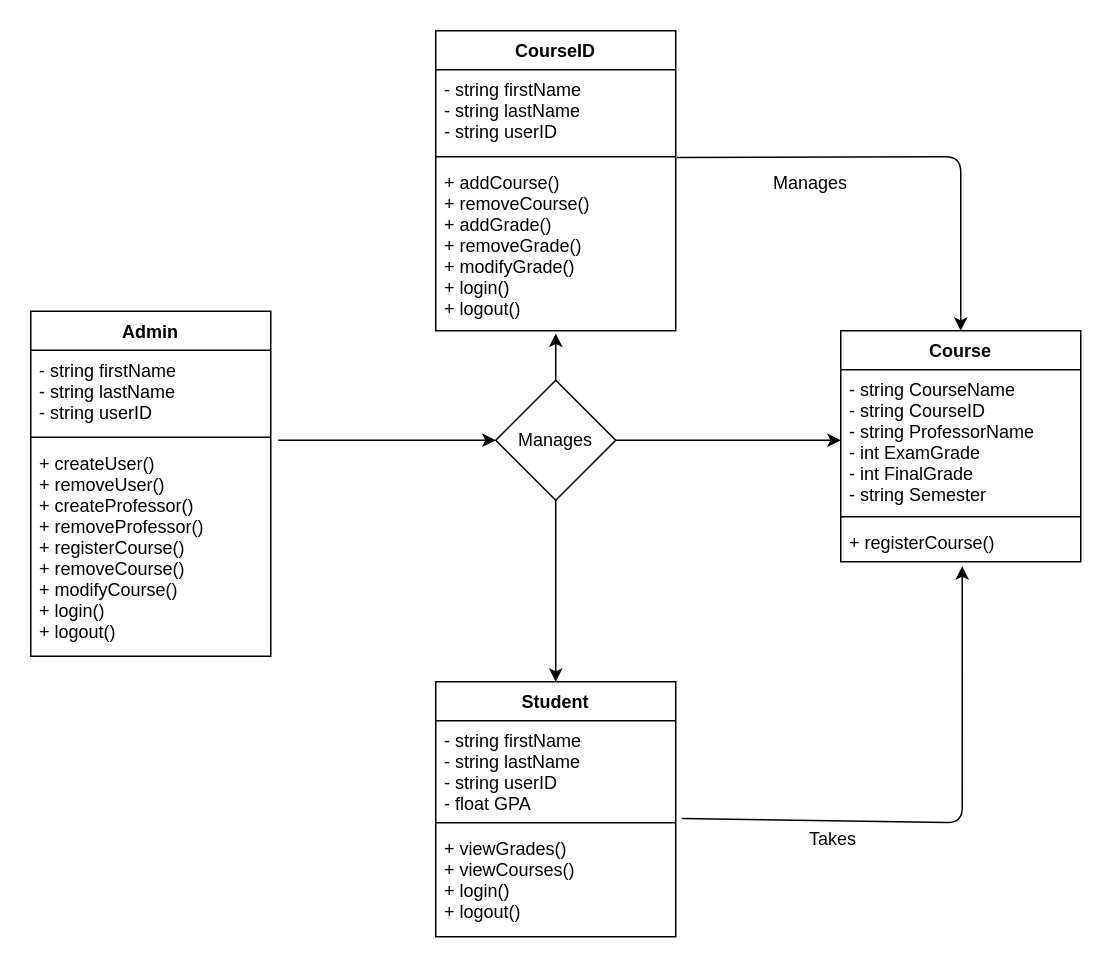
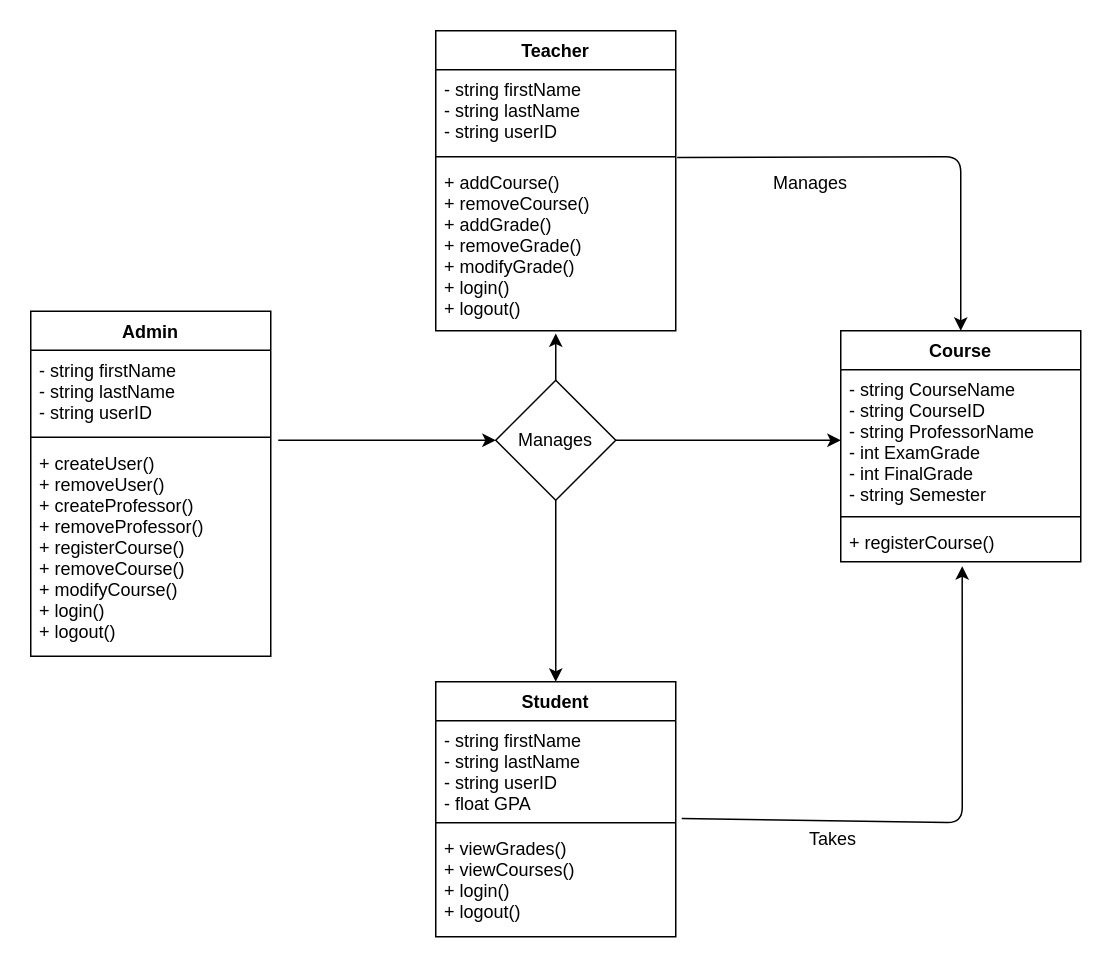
node "CourseID": label "CourseID" -> "Teacher"
